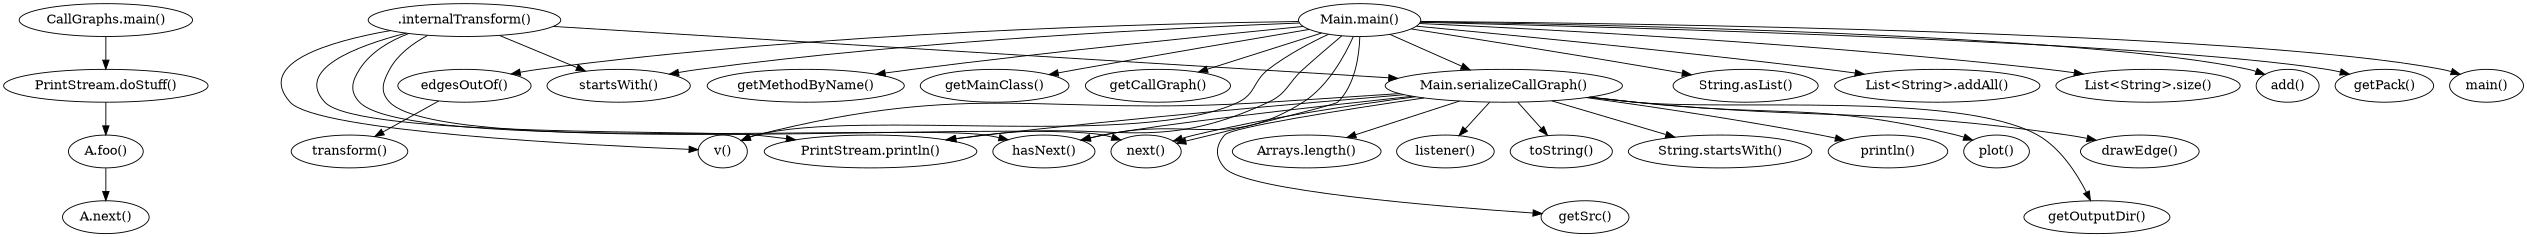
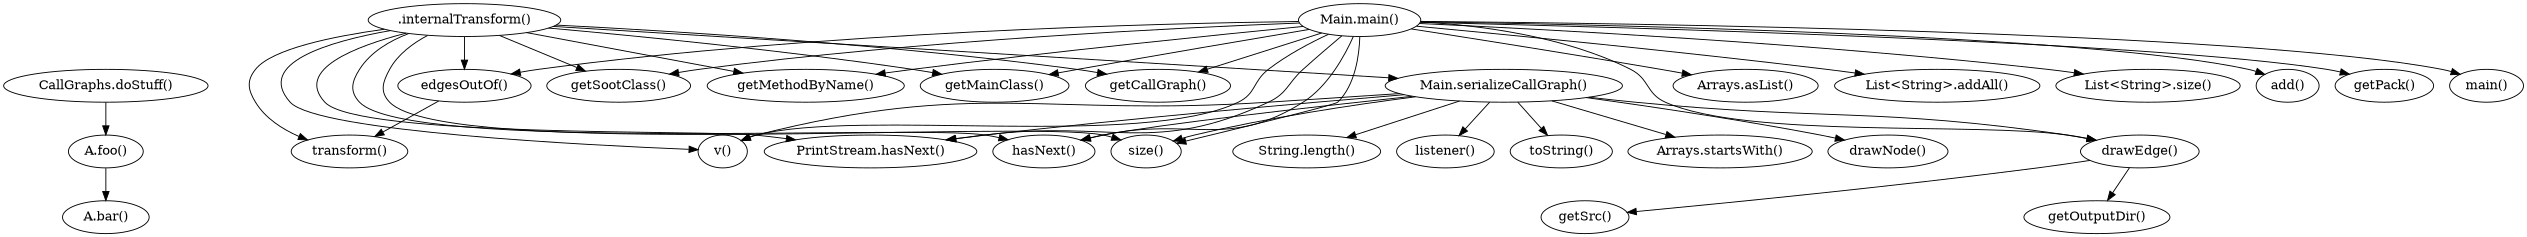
node "CallGraphs.main()": removed
edge ".internalTransform()" -> "getCallGraph()": added
edge ".internalTransform()" -> "getMainClass()": added
edge ".internalTransform()" -> "edgesOutOf()": added
edge "Main.main()" -> "Main.serializeCallGraph()": now "Main.main()" -> "drawEdge()"
edge ".internalTransform()" -> "getMethodByName()": added
edge ".internalTransform()" -> "transform()": added
node "PrintStream.doStuff()": label "PrintStream.doStuff()" -> "CallGraphs.doStuff()"
node "startsWith()": label "startsWith()" -> "getSootClass()"
node "String.asList()": label "String.asList()" -> "Arrays.asList()"
edge "Main.serializeCallGraph()" -> "getOutputDir()": now "drawEdge()" -> "getOutputDir()"
node "PrintStream.println()": label "PrintStream.println()" -> "PrintStream.hasNext()"
node "next()": label "next()" -> "size()"
node "Arrays.length()": label "Arrays.length()" -> "String.length()"
node "String.startsWith()": label "String.startsWith()" -> "Arrays.startsWith()"
node "println()": label "println()" -> "drawNode()"
node "plot()": removed
edge "Main.serializeCallGraph()" -> "getSrc()": now "drawEdge()" -> "getSrc()"
node "A.next()": label "A.next()" -> "A.bar()"
